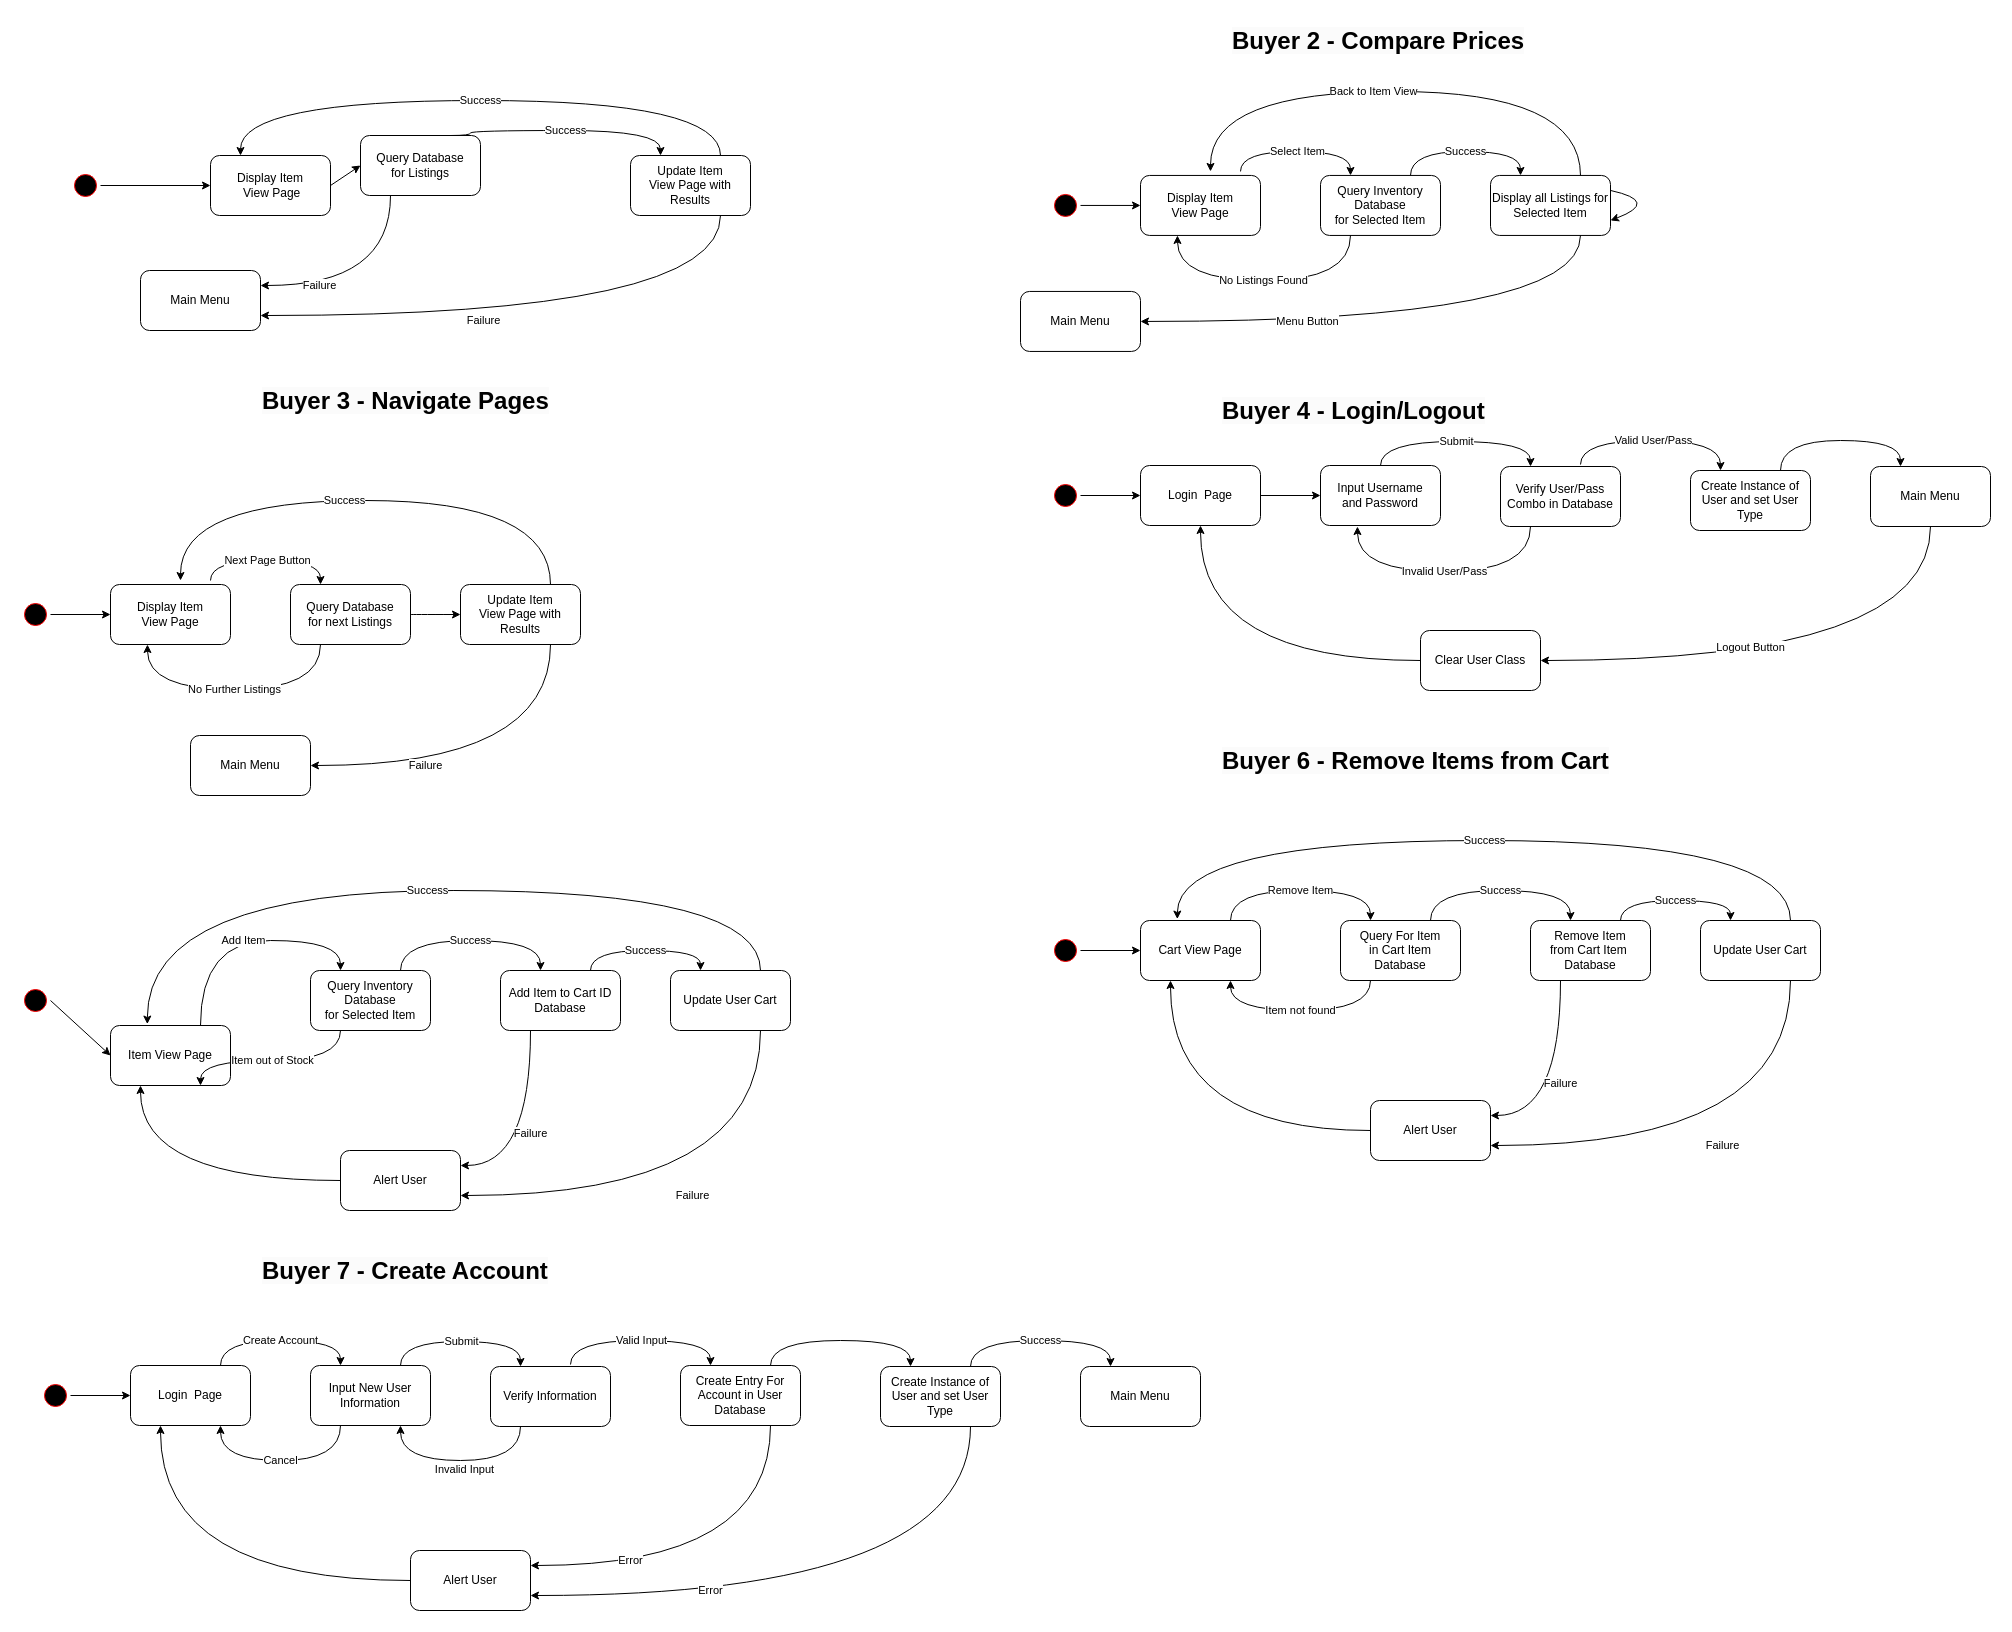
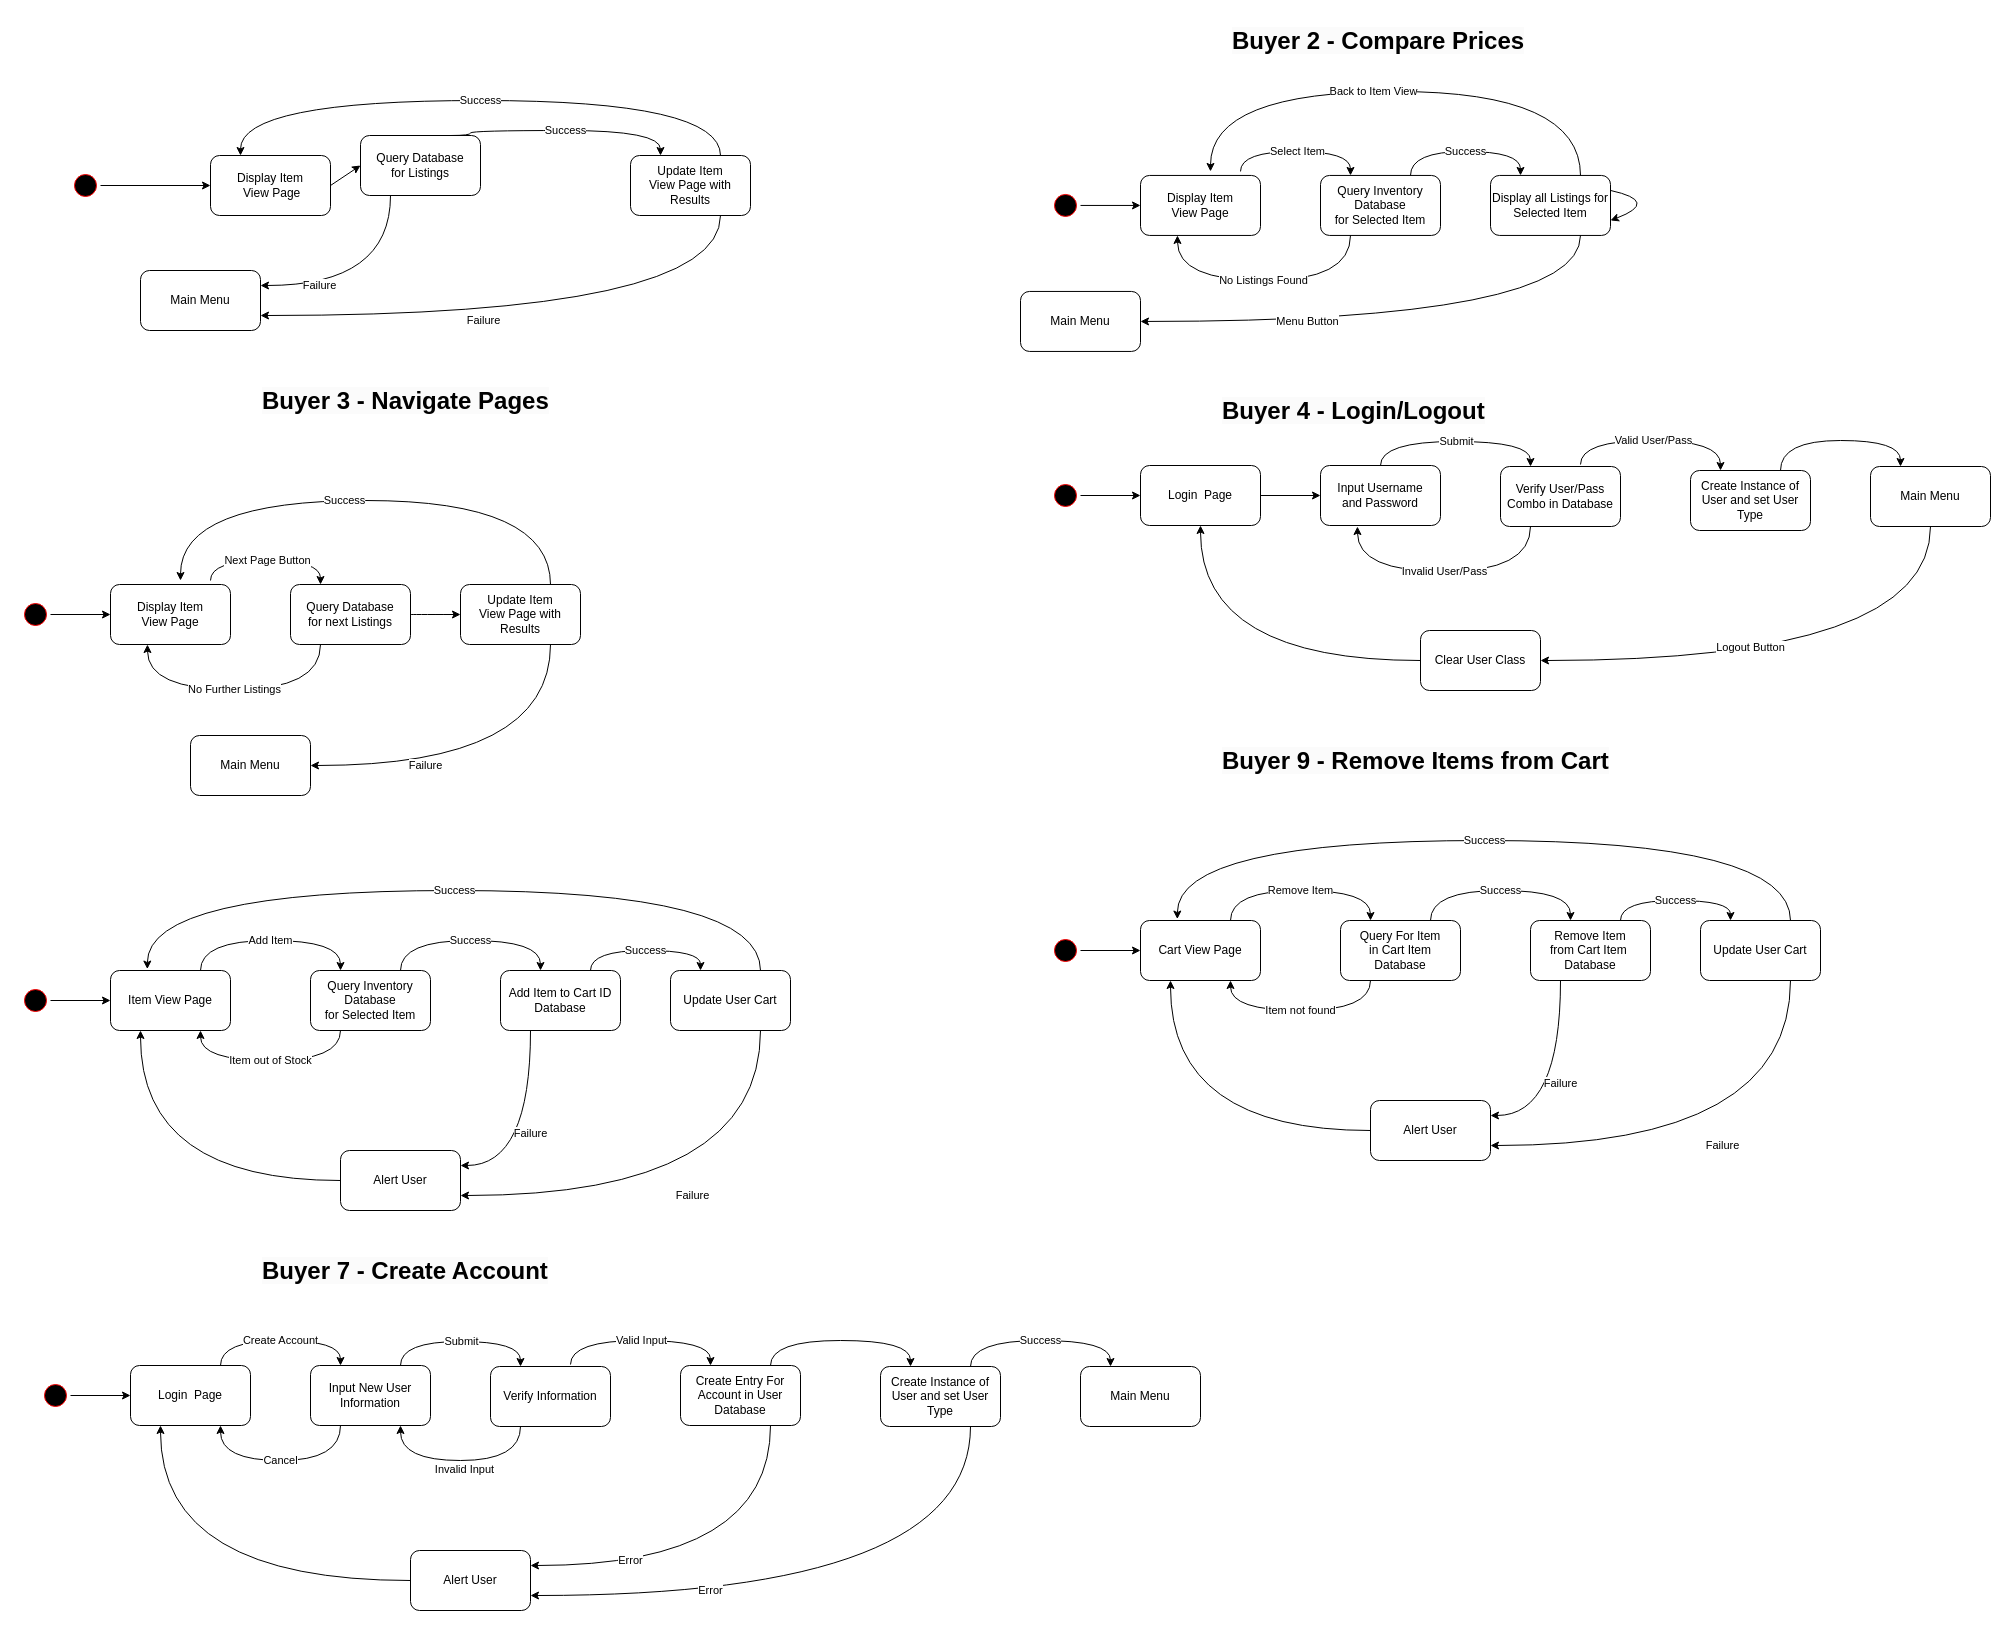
node "Buyer 6 - Remove Items from Cart": label "Buyer 6 - Remove Items from Cart" -> "Buyer 9 - Remove Items from Cart"
node "Item View Page": moved (171, 1056) -> (171, 1001)
